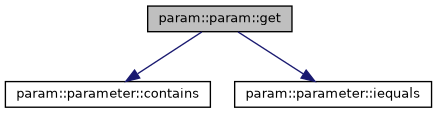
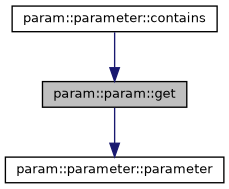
edge "param::param::get" -> "param::parameter::contains": reversed
node "param::parameter::iequals": label "param::parameter::iequals" -> "param::parameter::parameter"
